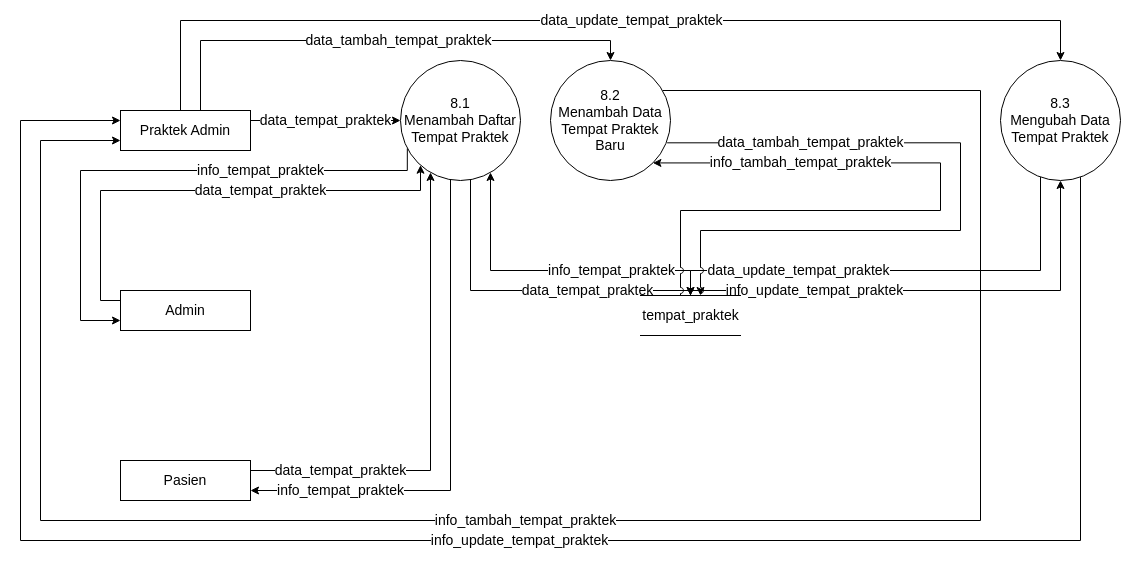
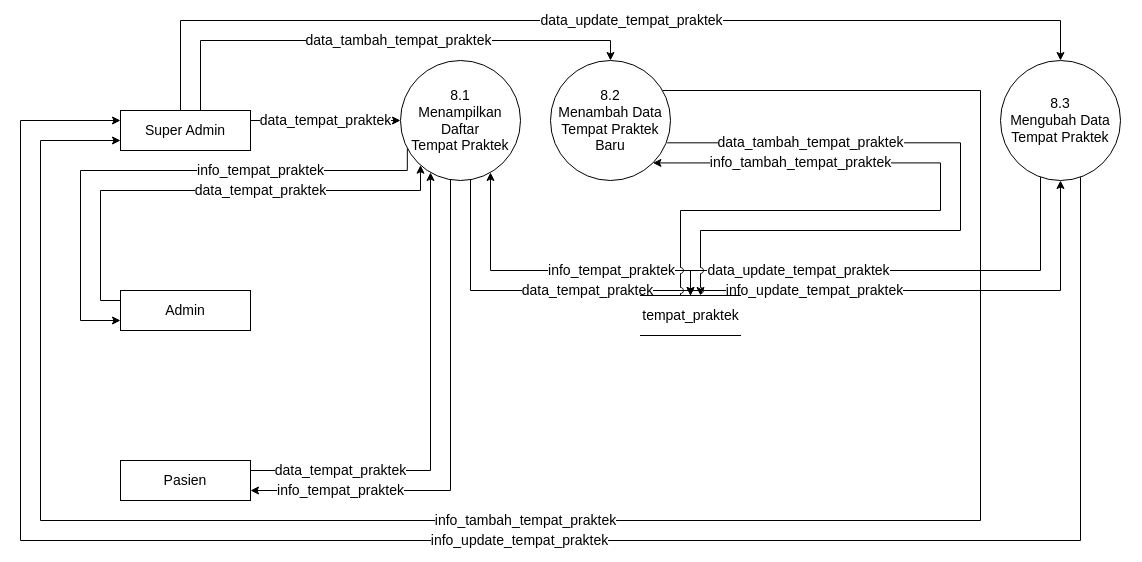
node "8.1Menambah DaftarTempat Praktek": label "8.1Menambah DaftarTempat Praktek" -> "8.1Menampilkan DaftarTempat Praktek"
node "Praktek Admin": label "Praktek Admin" -> "Super Admin"
